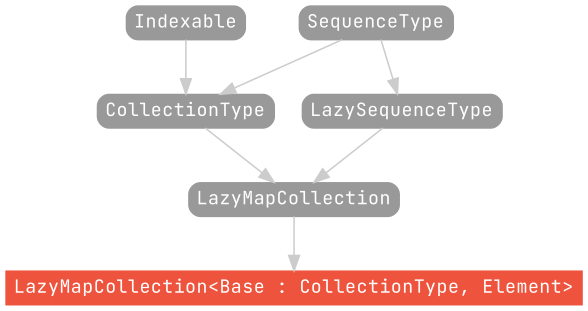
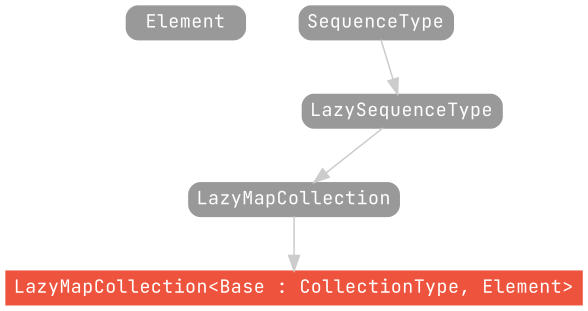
node "Indexable": label "Indexable" -> "Element"
node "CollectionType": removed
